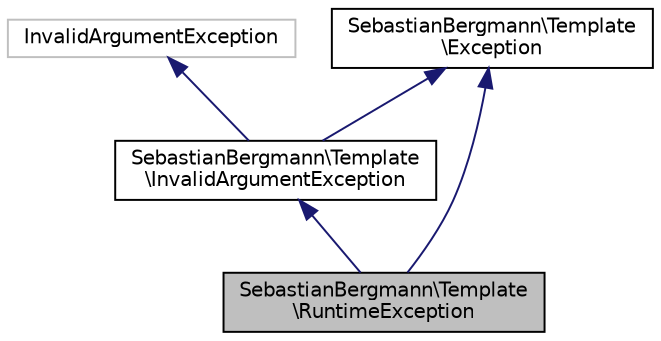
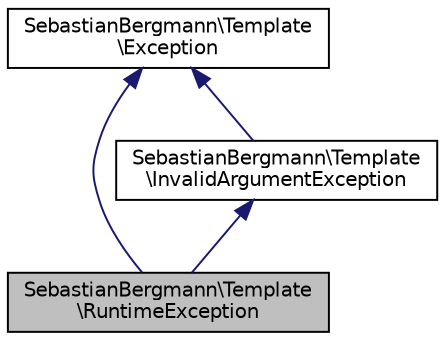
node "InvalidArgumentException": removed
